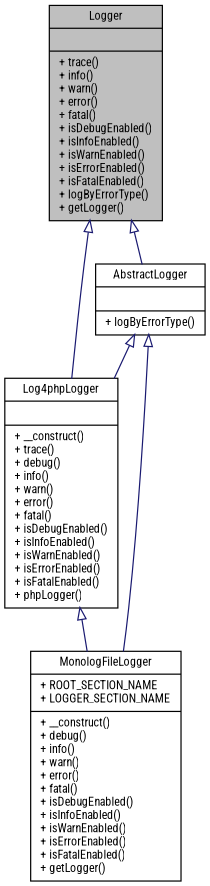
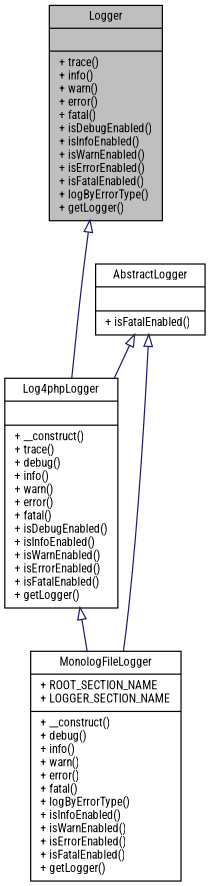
edge "AbstractLogger" -> "Logger": removed
node "AbstractLogger": text "+ logByErrorType()" -> "+ isFatalEnabled()"
node "Log4phpLogger": text "+ phpLogger()" -> "+ getLogger()"
node "MonologFileLogger": text "+ isDebugEnabled()" -> "+ logByErrorType()"
